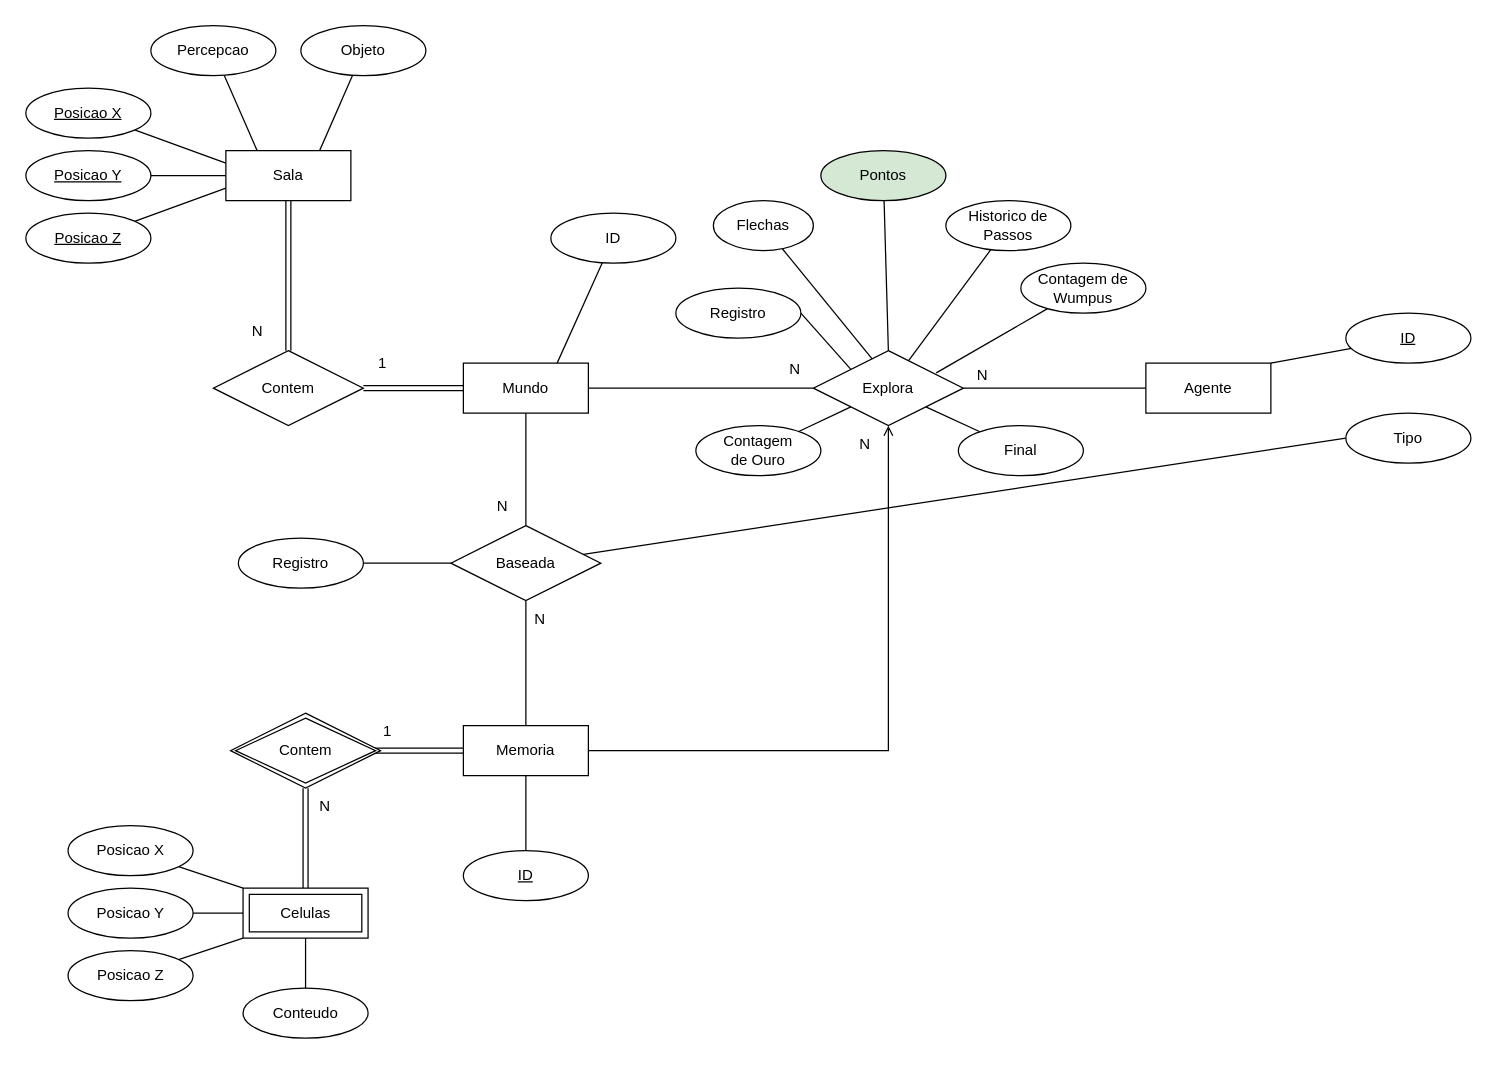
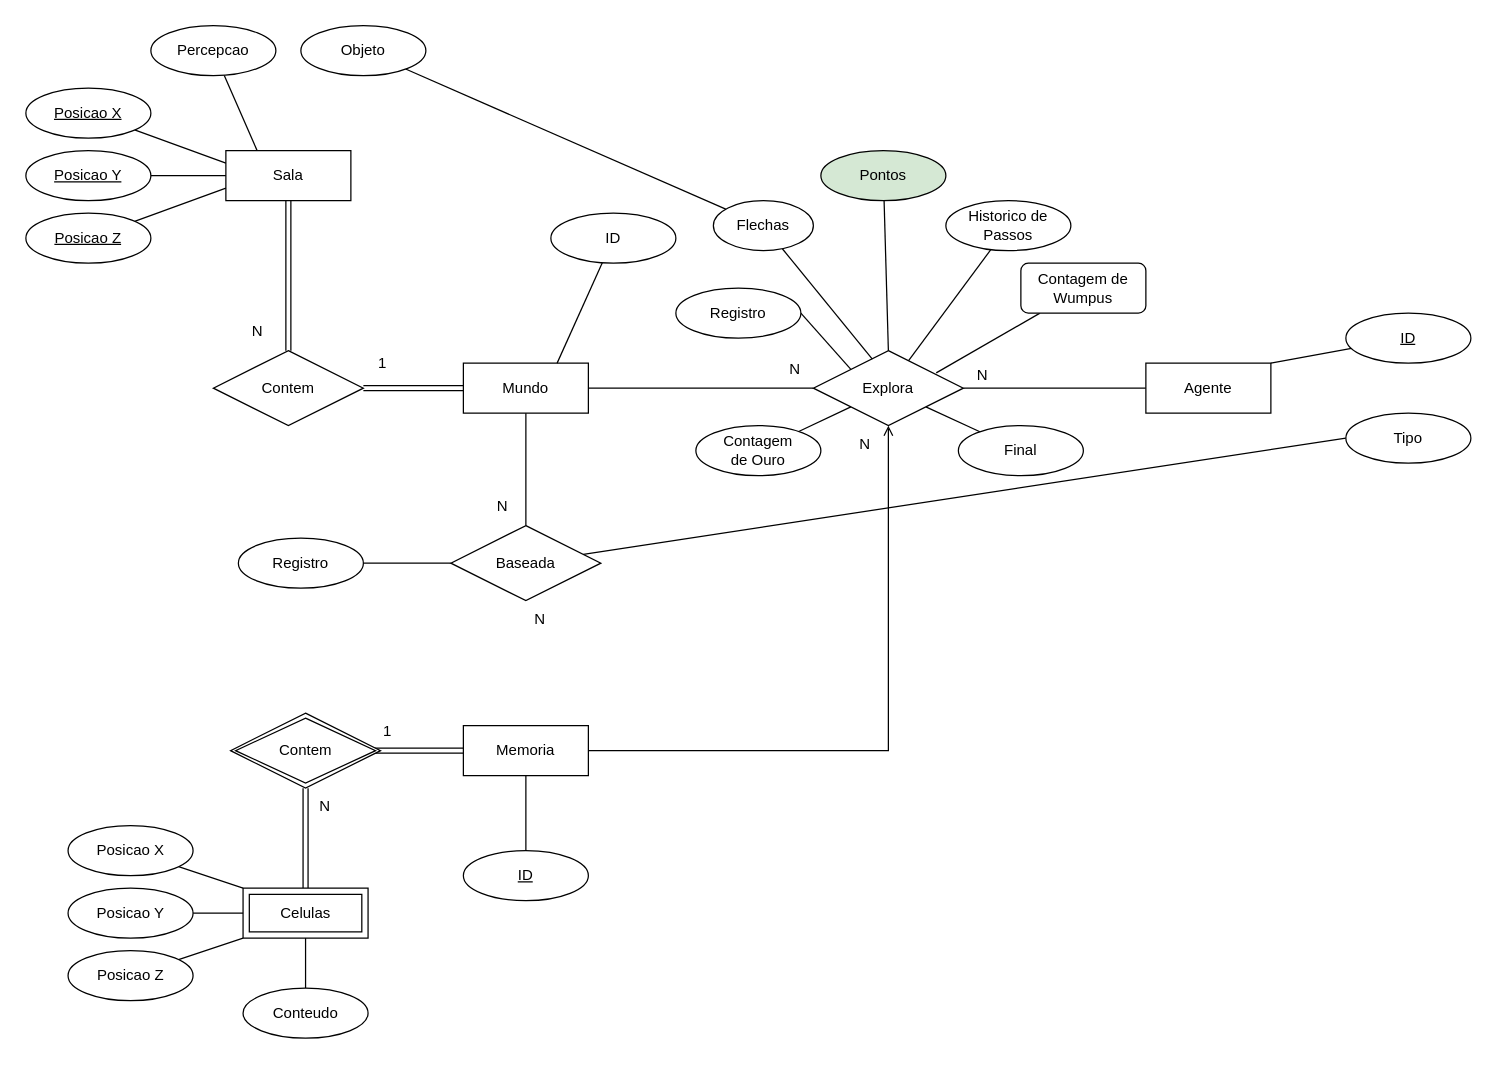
edge "Objeto" -- "Sala": now "Objeto" -- "Flechas"
node "Contagem de Wumpus": shape ellipse -> rounded rectangle
edge "Baseada" -- "Memoria": removed
